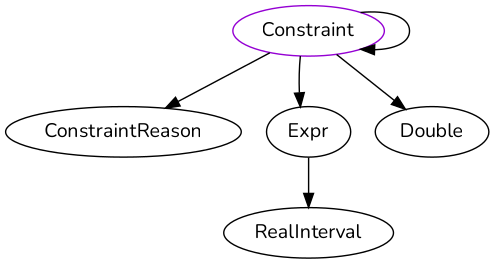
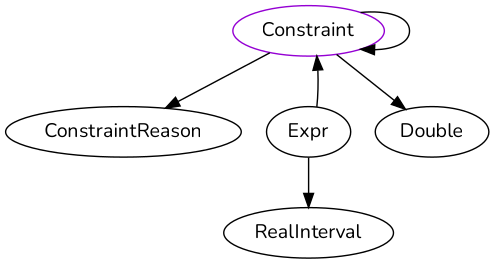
edge "Constraint" -> "Expr": reversed
